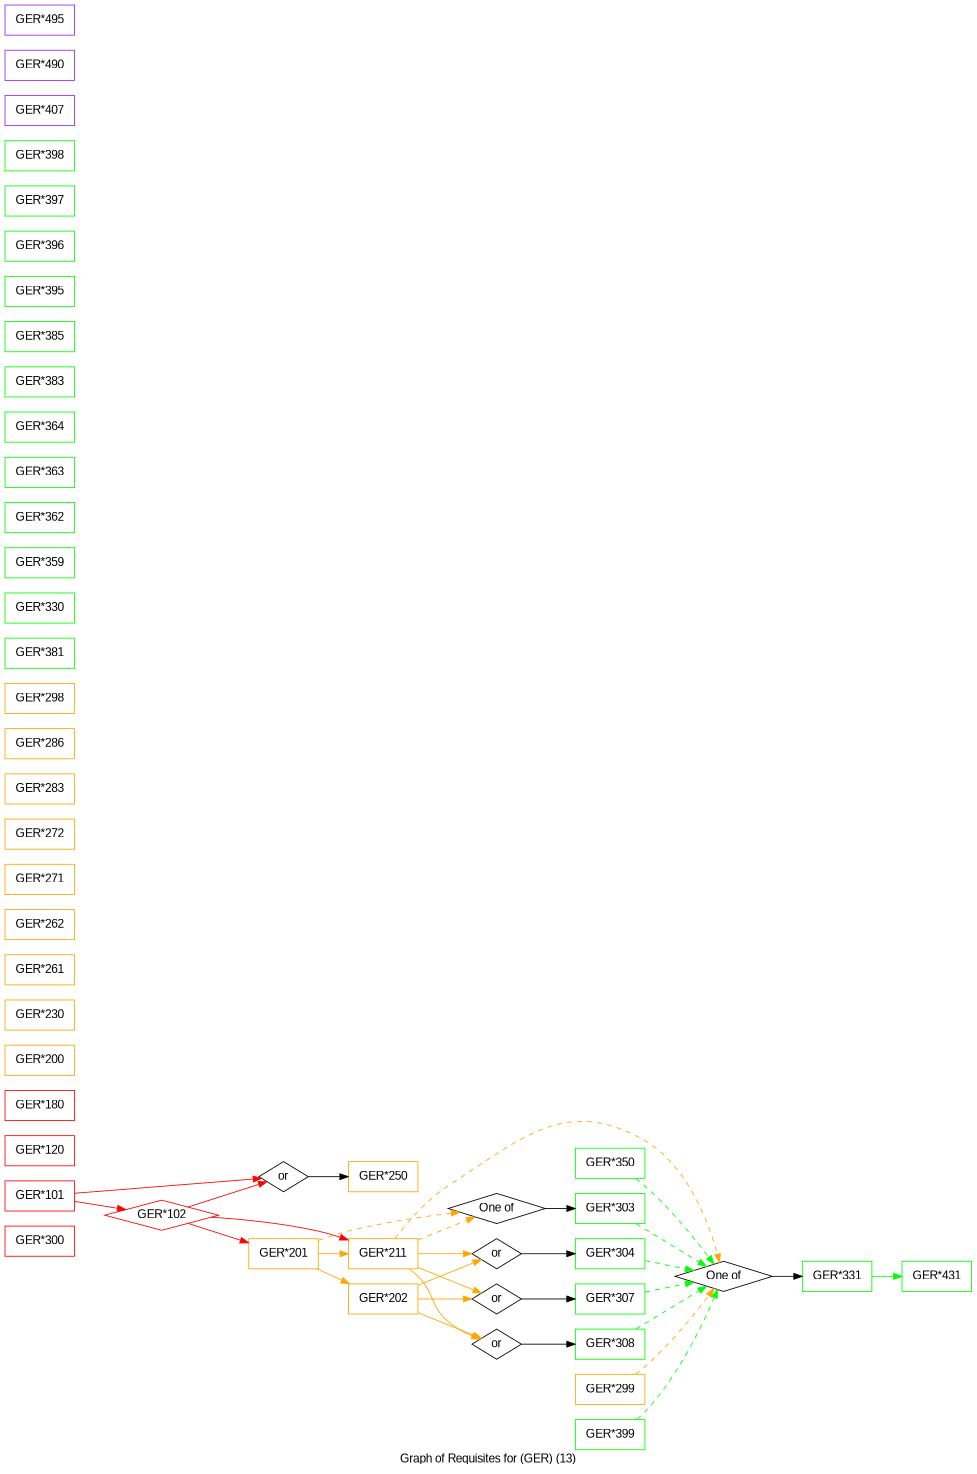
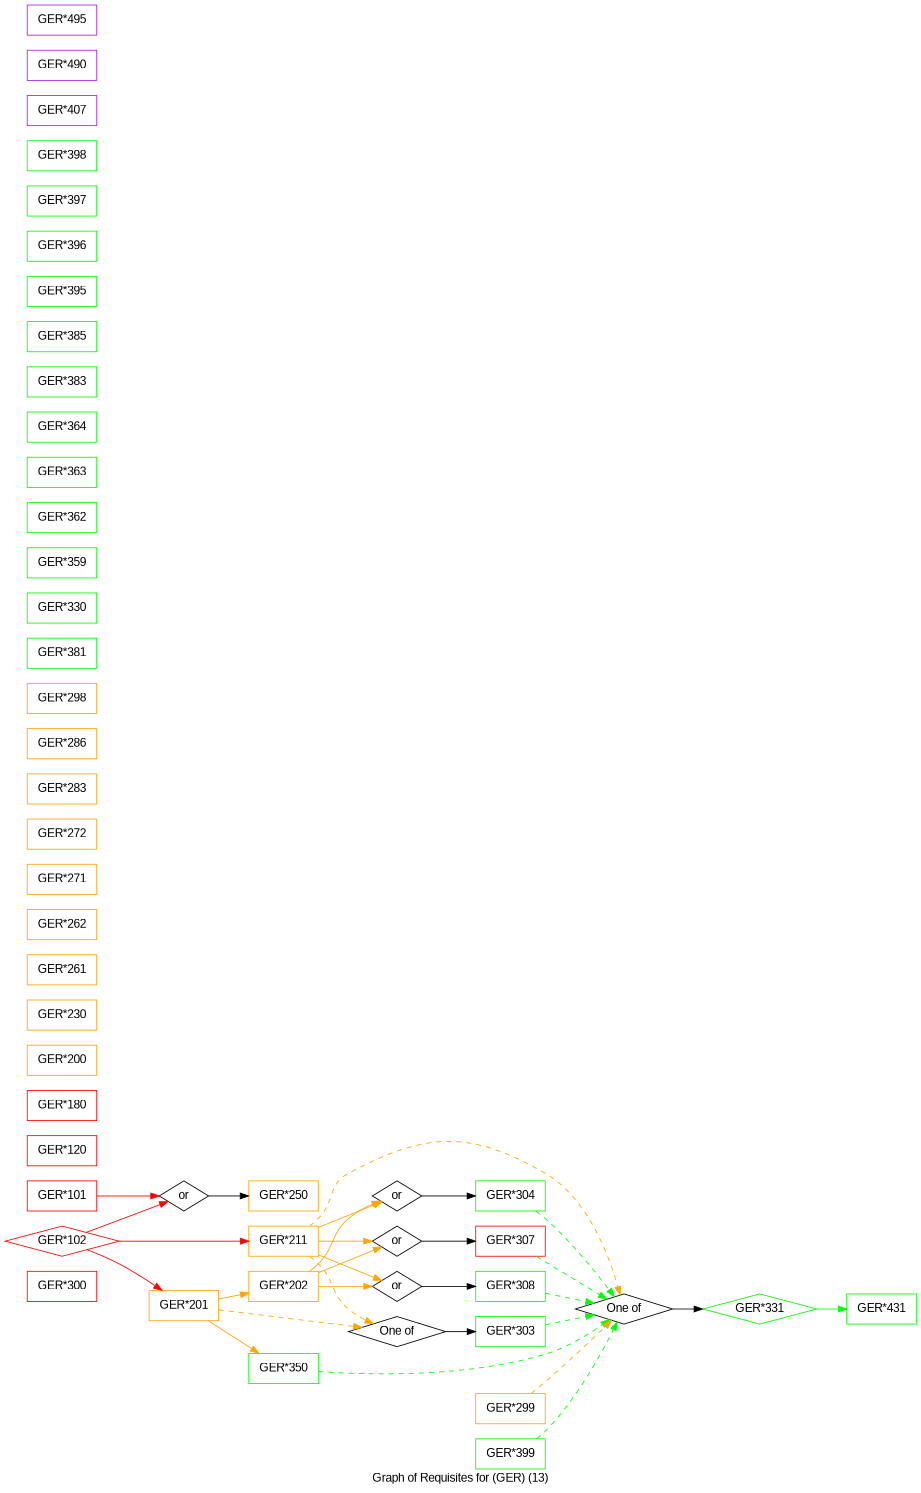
edge "GER*101" -> "GER*102": removed
edge "GER*201" -> "GER*211": now "GER*201" -> "GER*350"
node "GER*331": shape box -> diamond
node "GER*307": color green -> red
